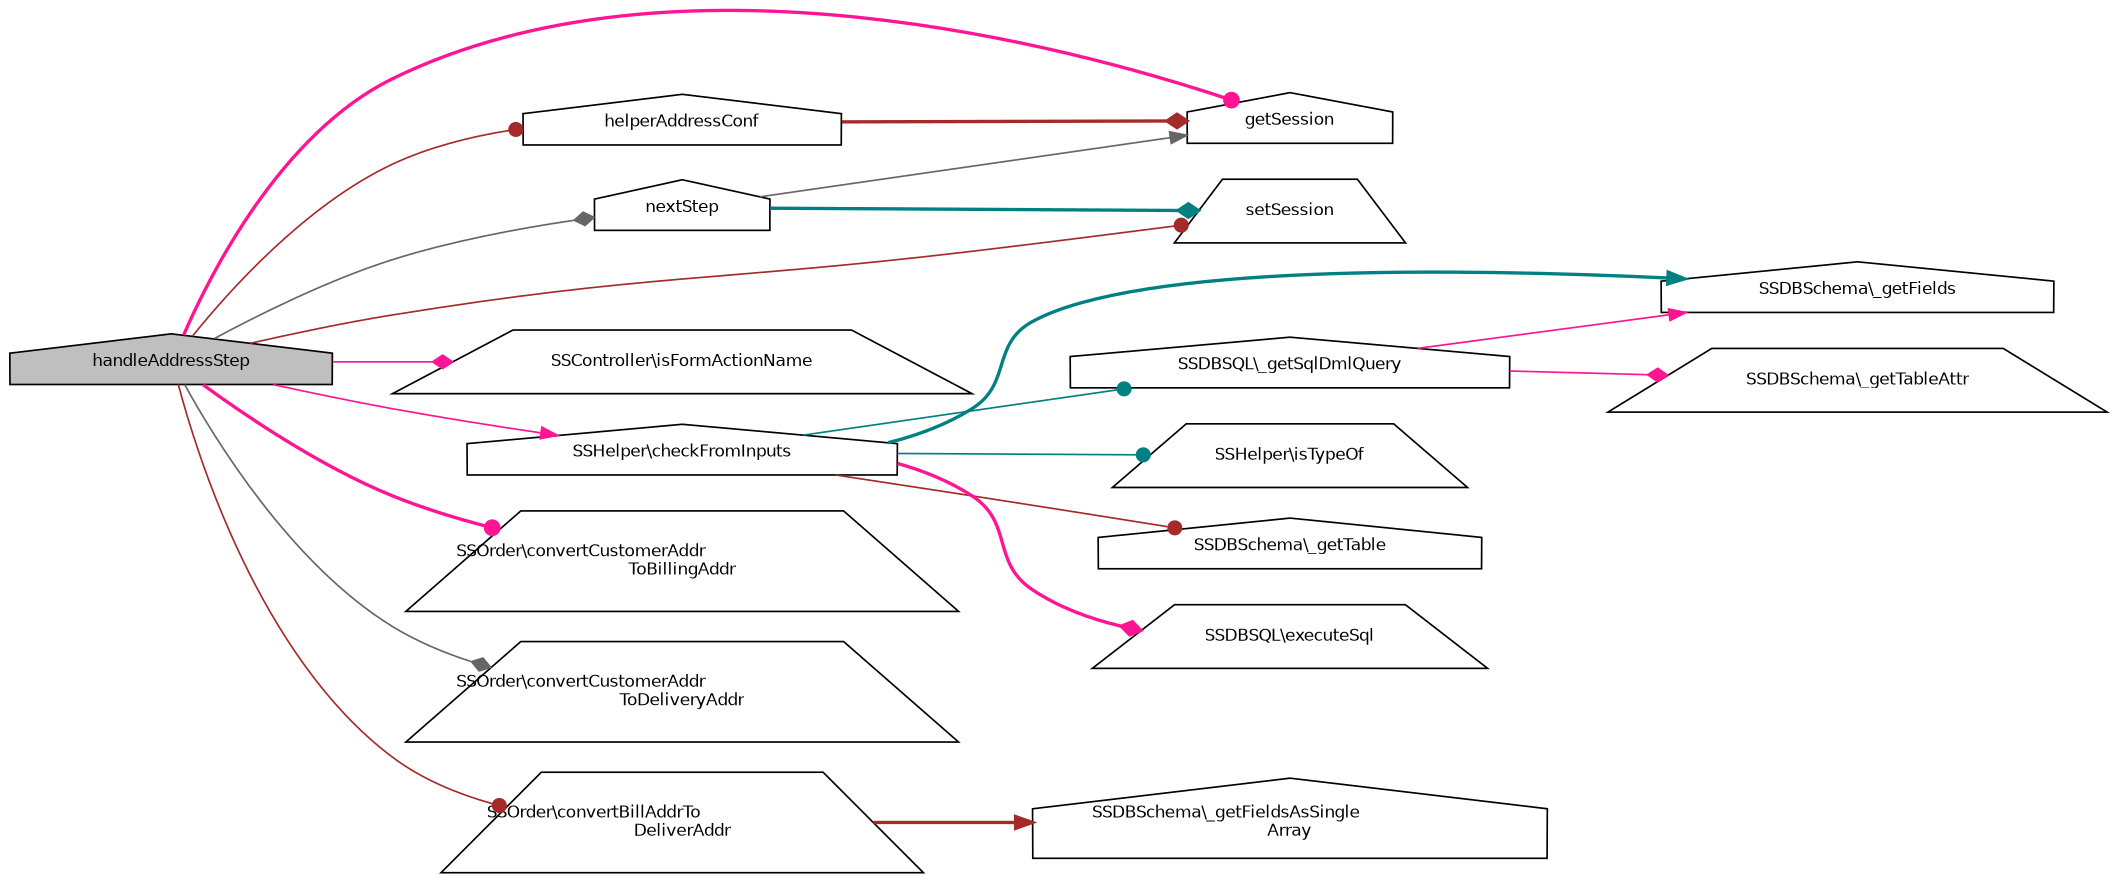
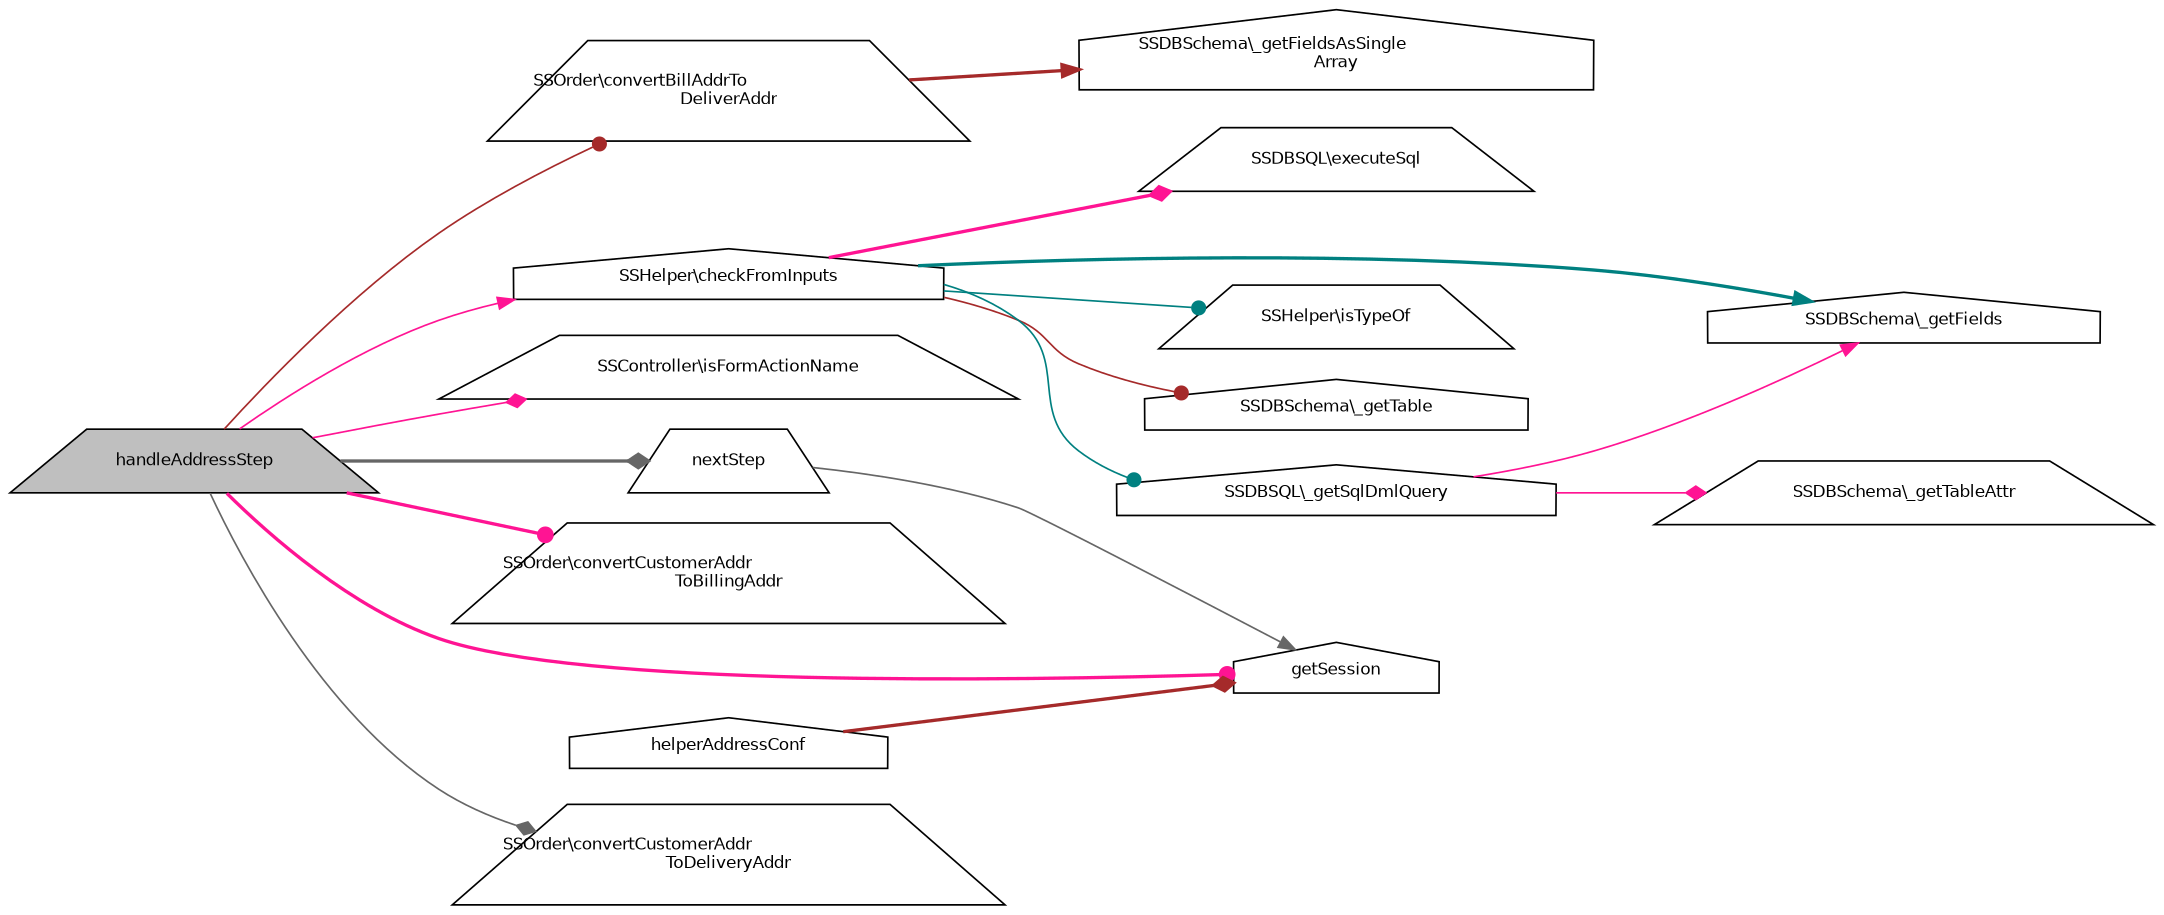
edge "handleAddressStep" -> "helperAddressConf": removed
node "nextStep": shape house -> trapezium
node "setSession": removed
edge "handleAddressStep" -> "nextStep": style solid -> bold
node "handleAddressStep": shape house -> trapezium
